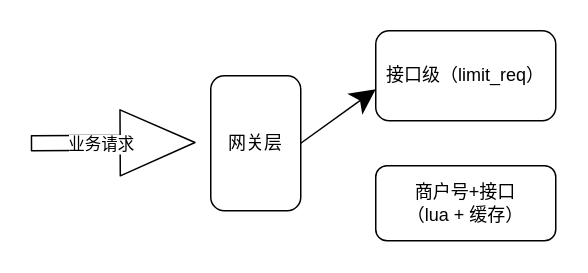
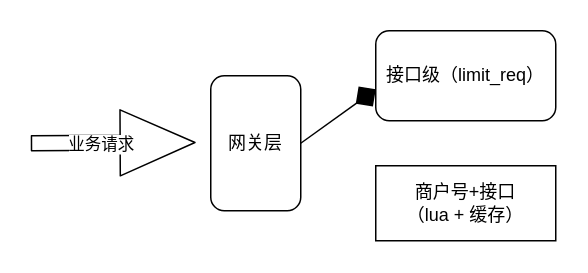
edge "网关层" -> "接口级（limit_req）": arrowhead classic -> diamond
node "商户号+接口 （lua + 缓存）": shape rounded rectangle -> rectangle
